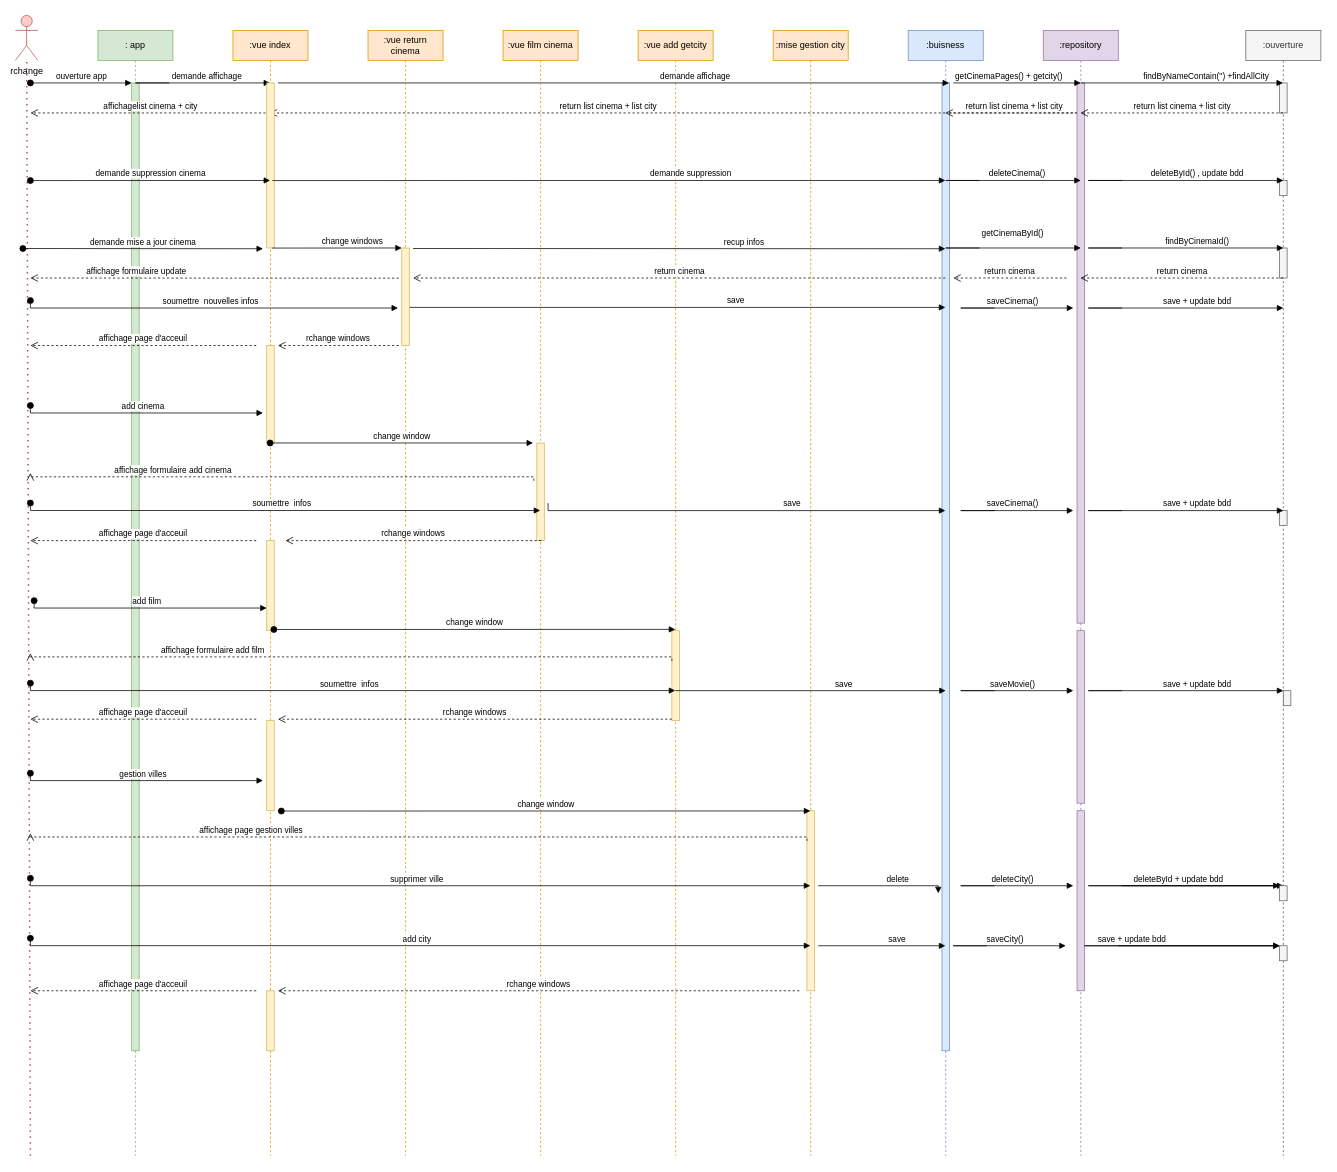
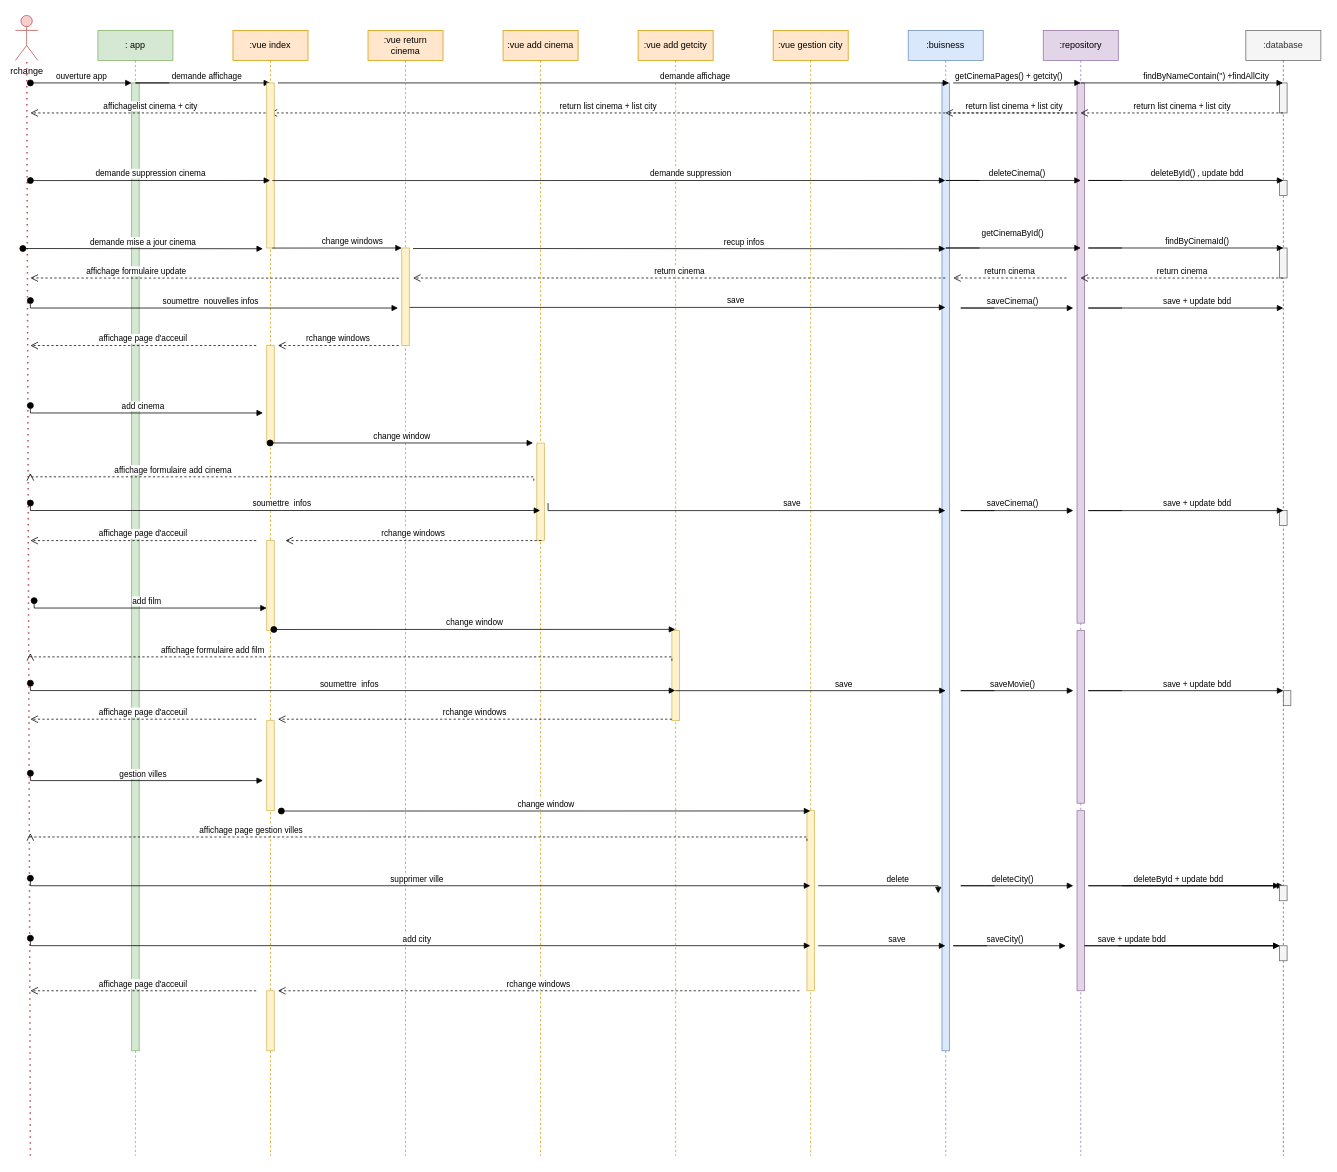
node ":vue film cinema": label ":vue film cinema" -> ":vue add cinema"
node ":mise gestion city": label ":mise gestion city" -> ":vue gestion city"
node ":ouverture": label ":ouverture" -> ":database"
